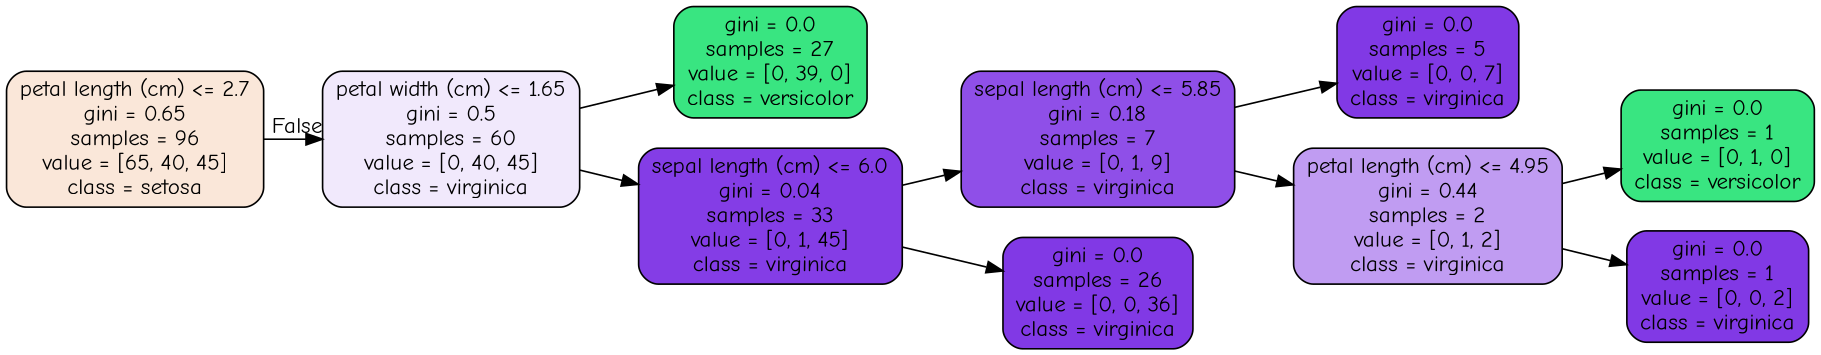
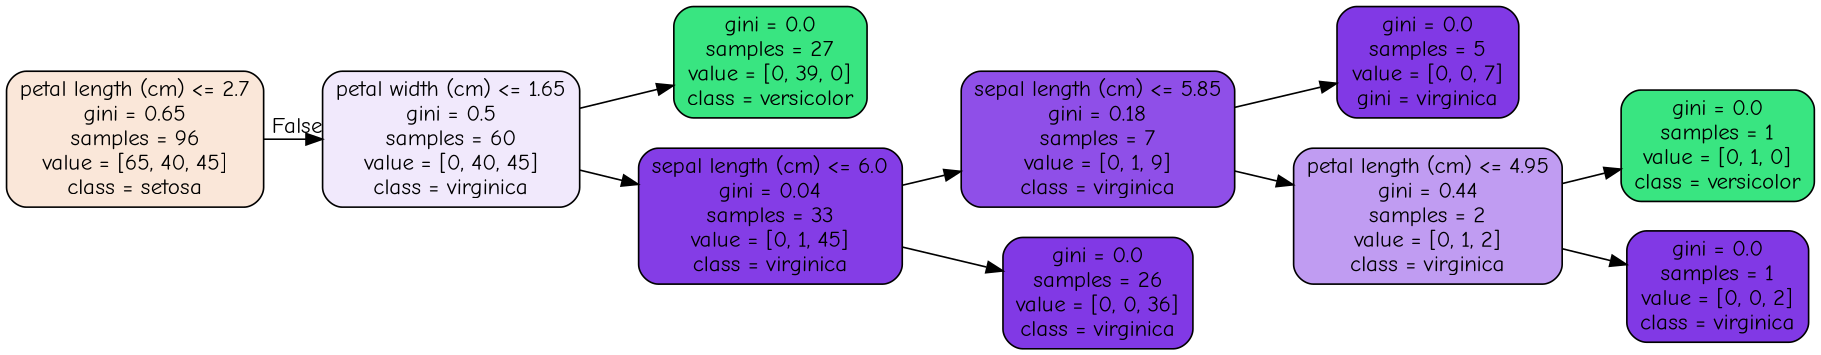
node "gini = 0.0 samples = 5 value = [0, 0, 7] class = virginica": label "gini = 0.0 samples = 5 value = [0, 0, 7] class = virginica" -> "gini = 0.0 samples = 5 value = [0, 0, 7] gini = virginica"
